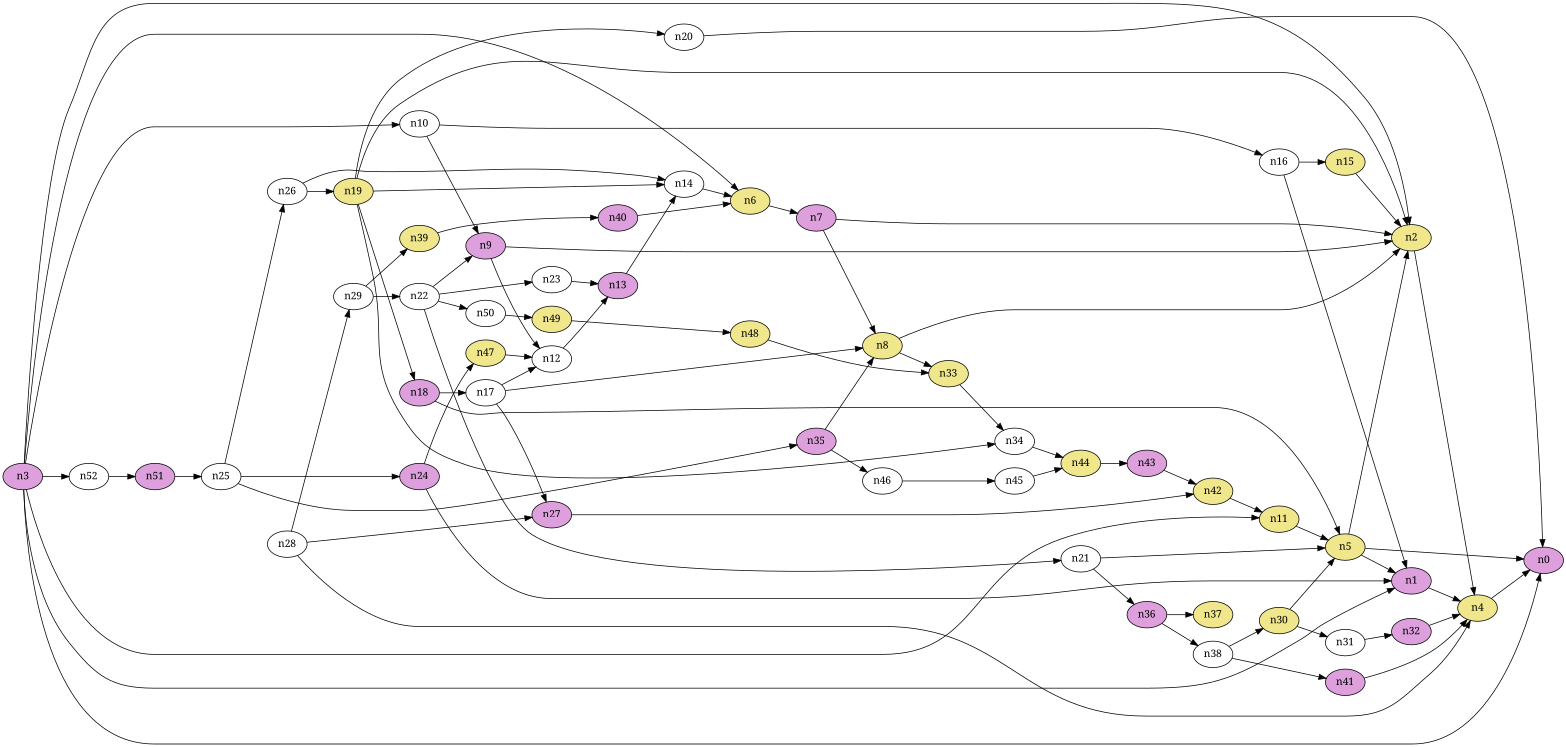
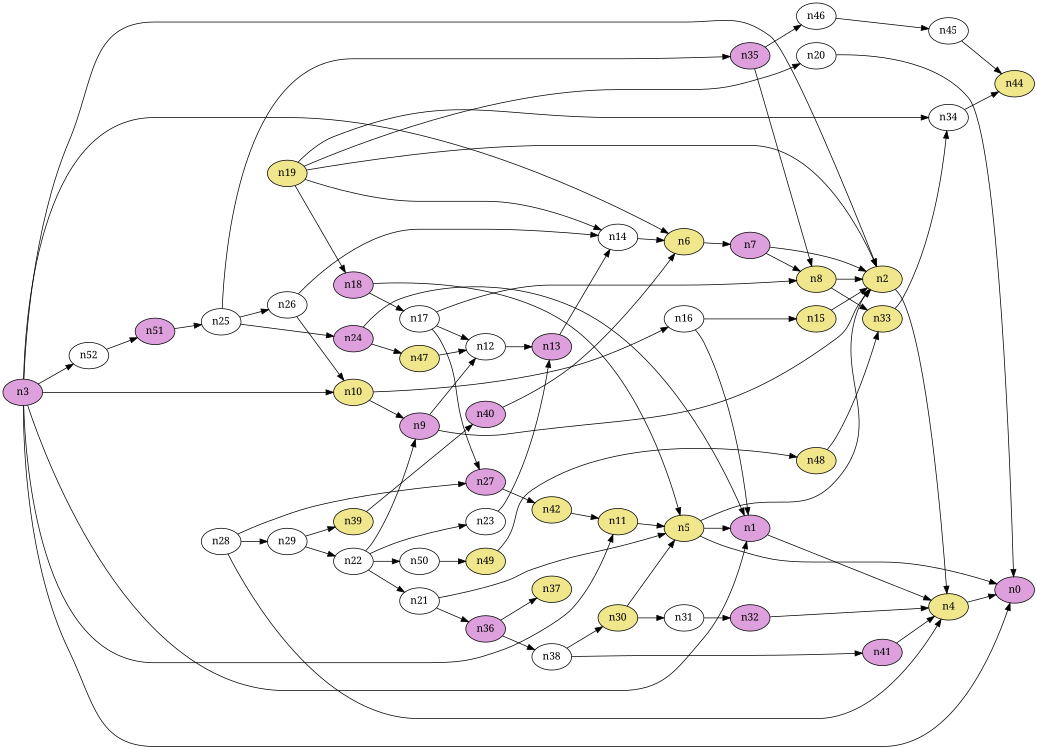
node "n10": fillcolor white -> khaki
edge "n26" -> "n19": now "n26" -> "n10"
node "n43": removed
